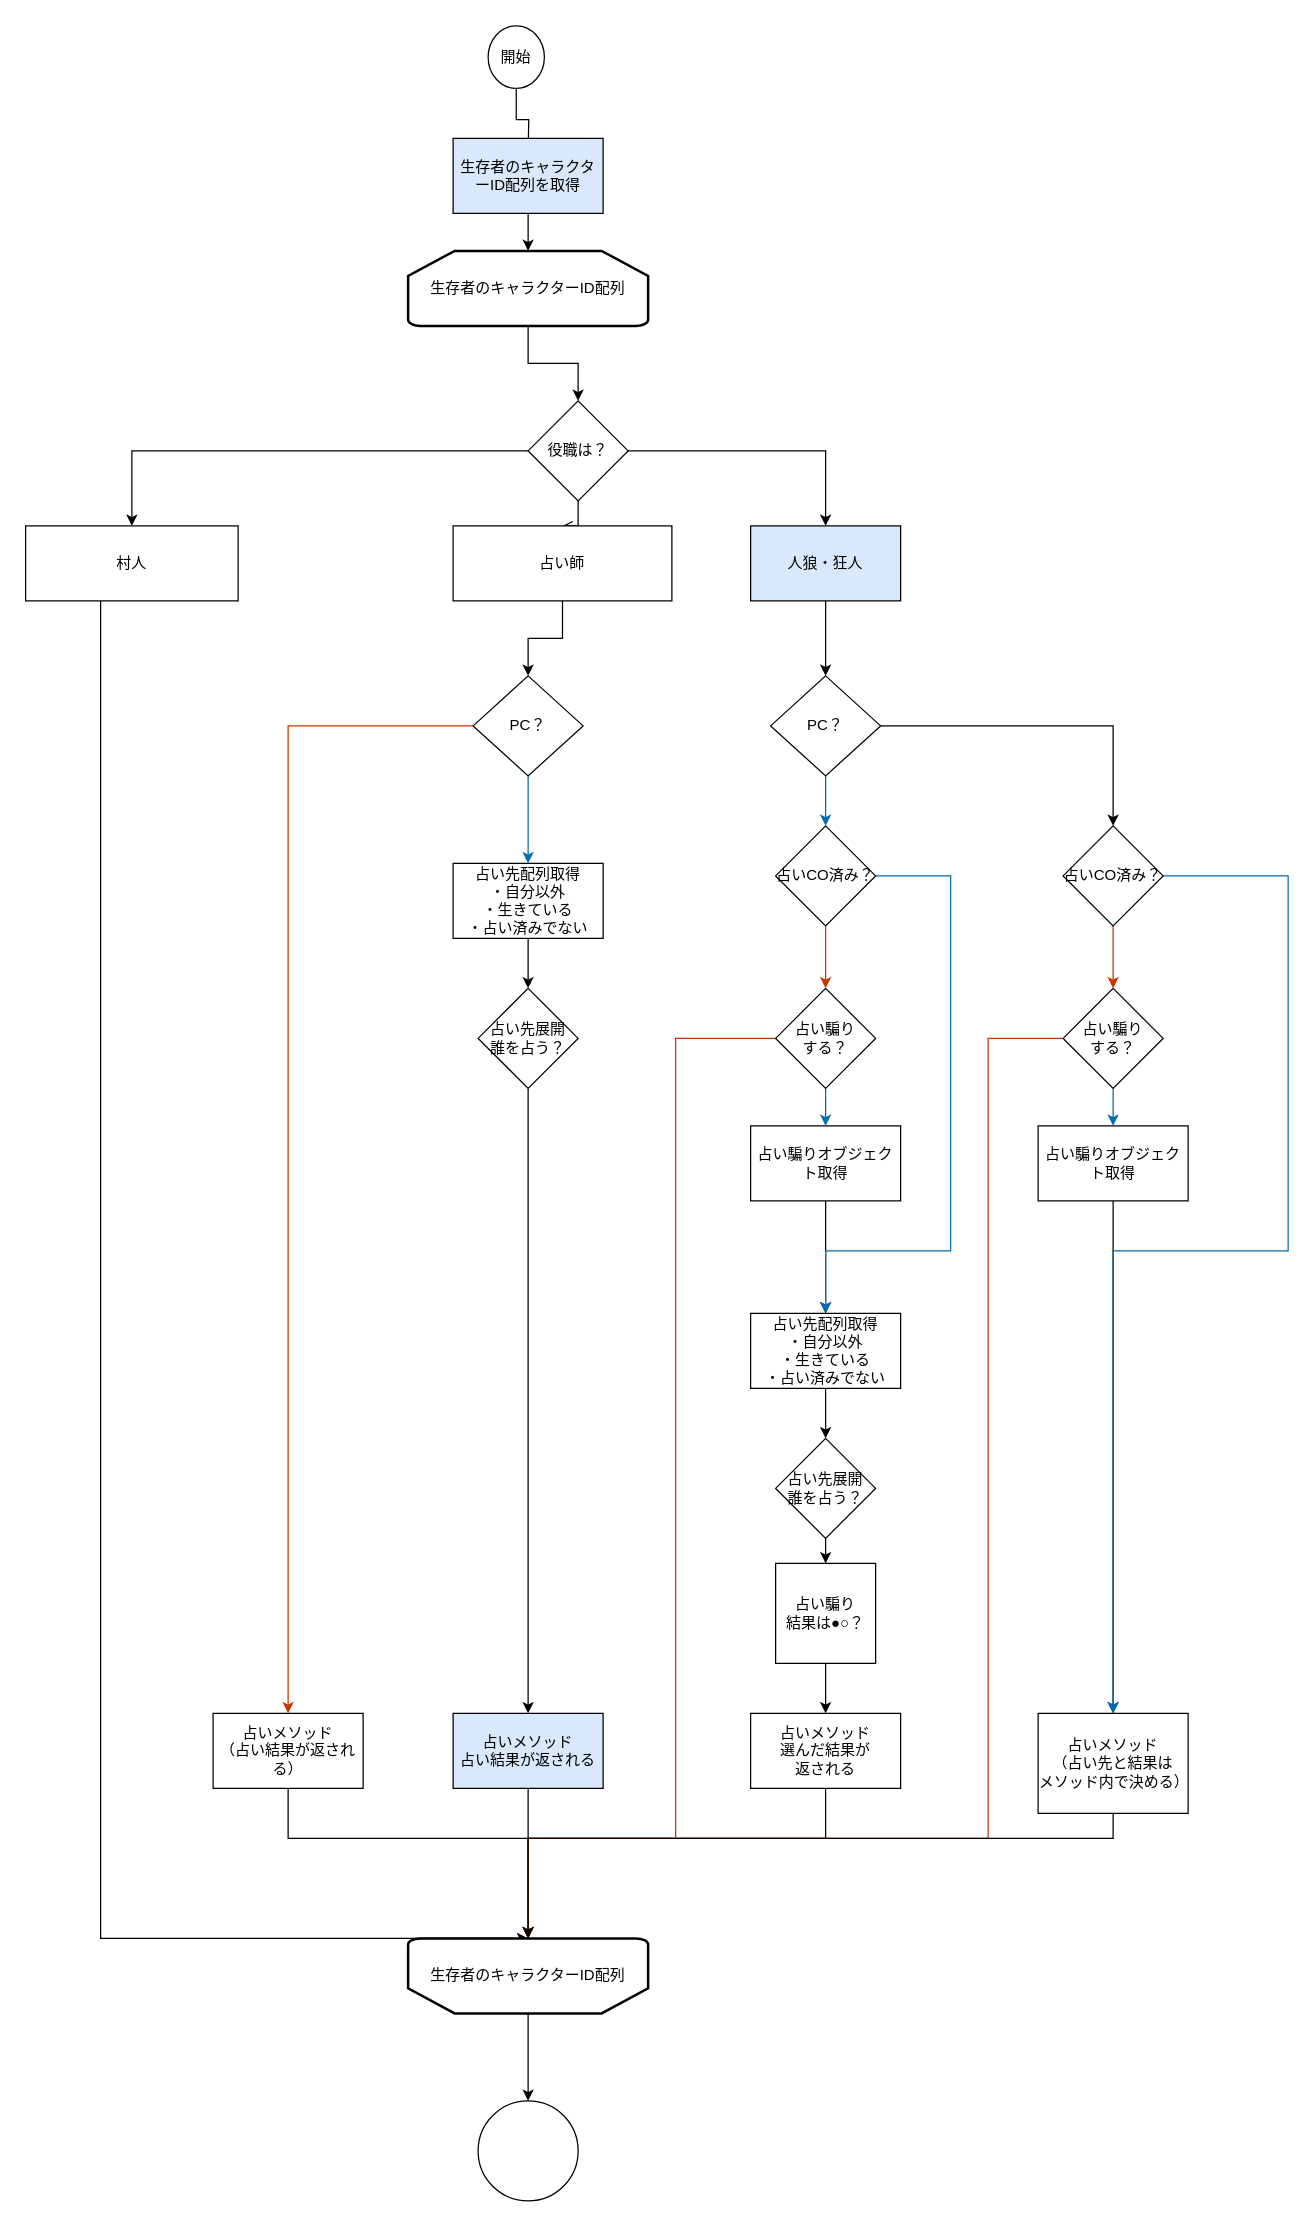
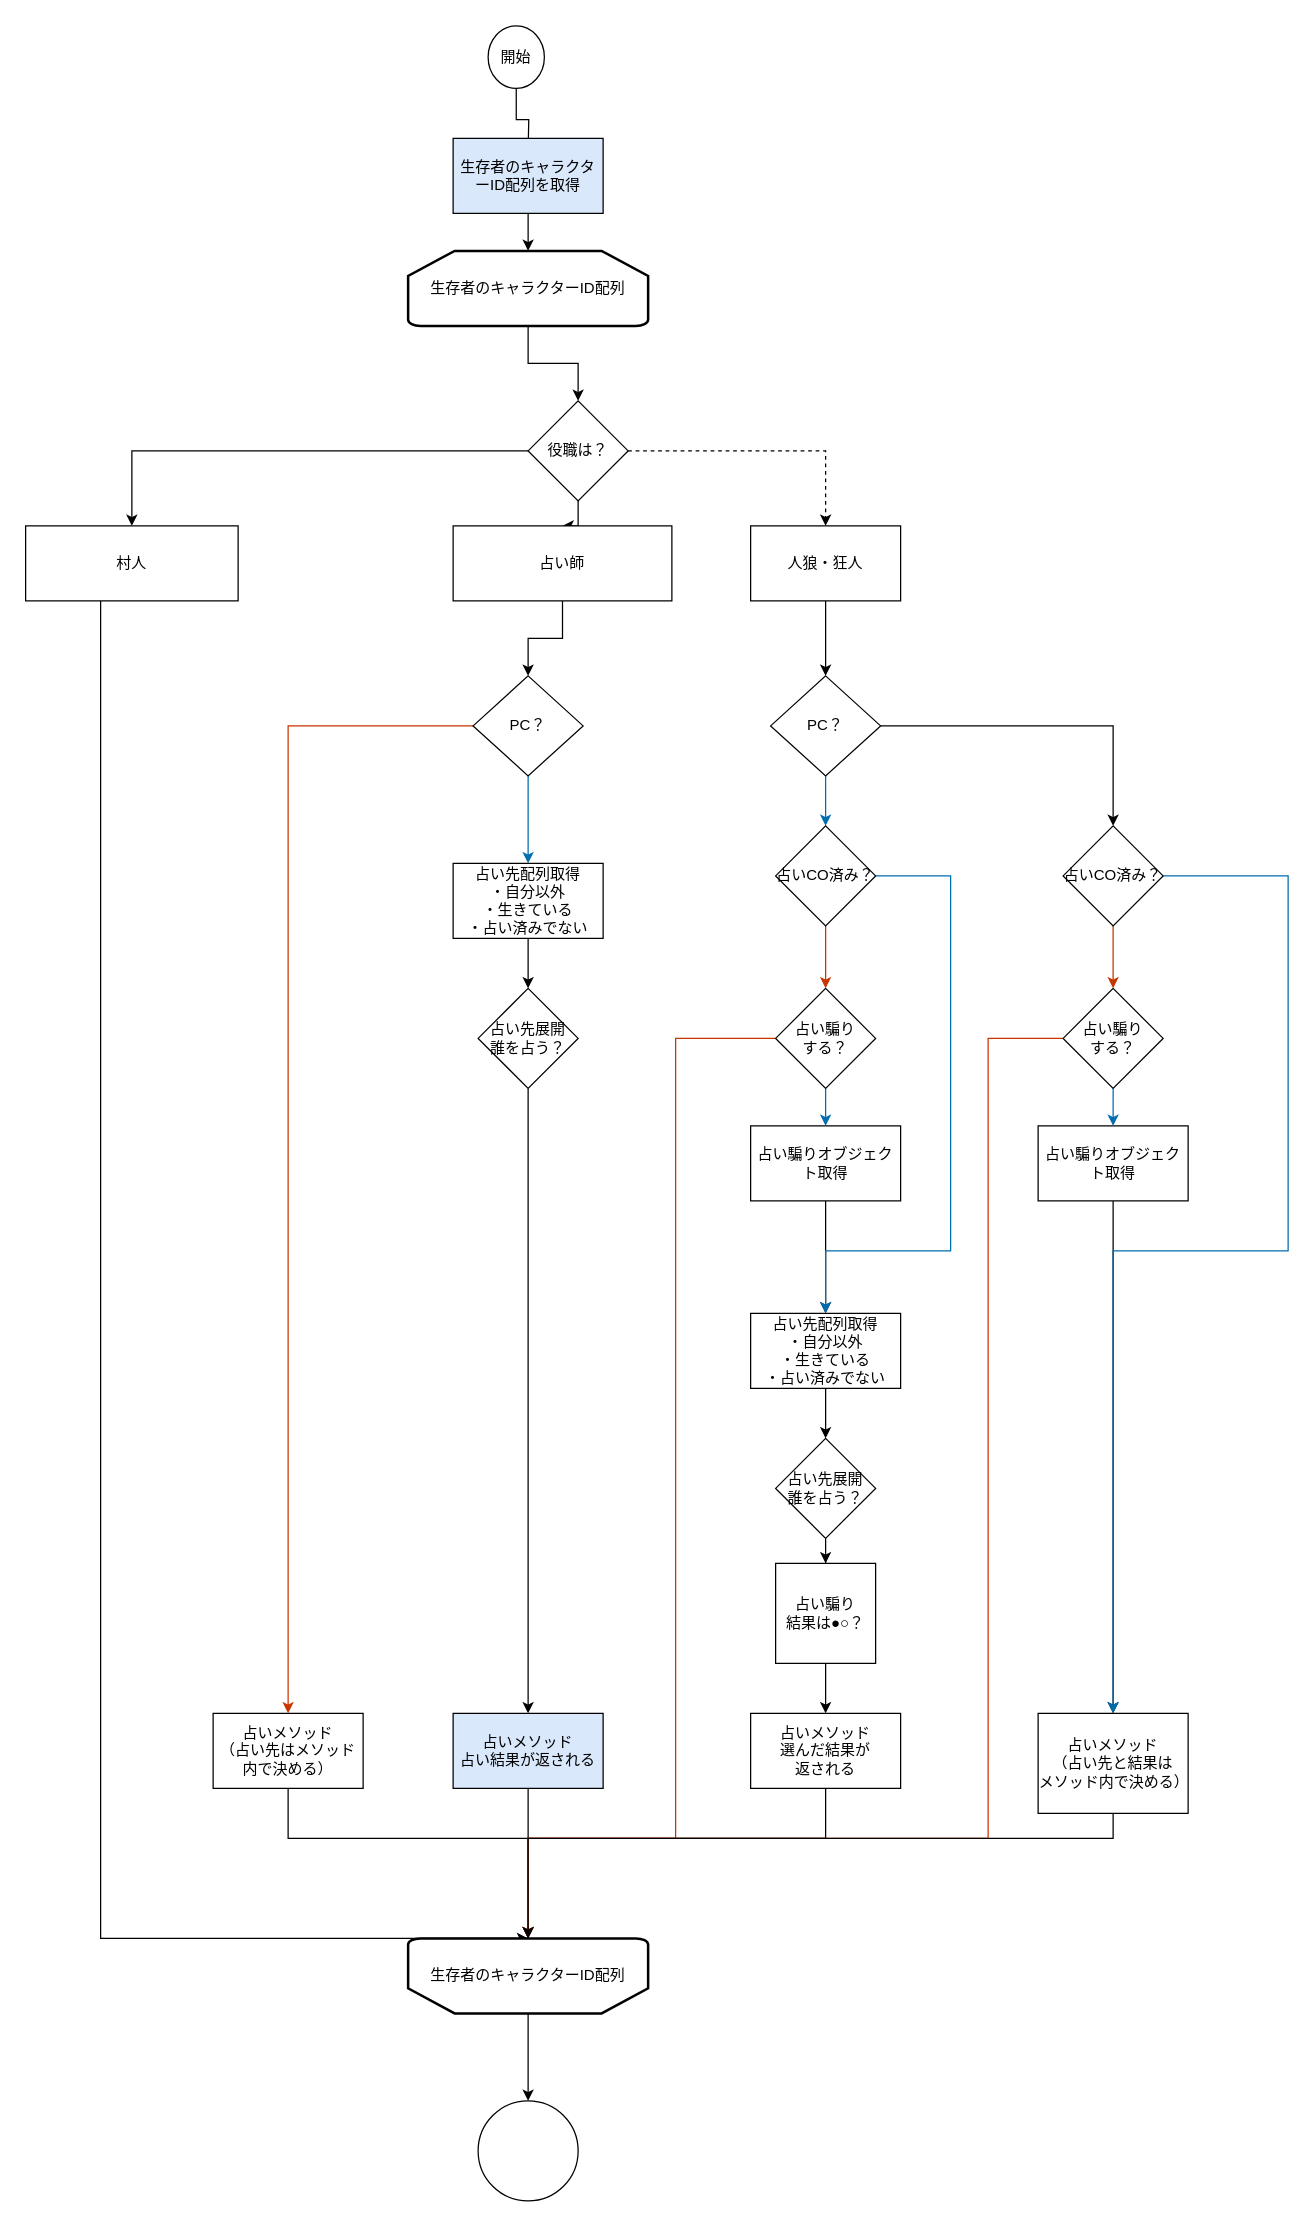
edge "役職は？" -> "人狼・狂人": style solid -> dashed
edge "役職は？" -> "占い師": arrowhead open -> classic
node "人狼・狂人": fillcolor #dae8fc -> #ffffff
node "占いメソッド （占い結果が返される）": label "占いメソッド （占い結果が返される）" -> "占いメソッド （占い先はメソッド内で決める）"
